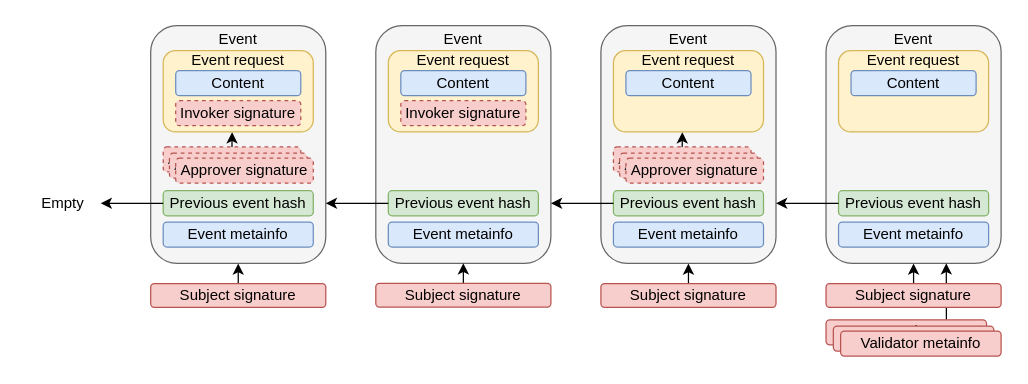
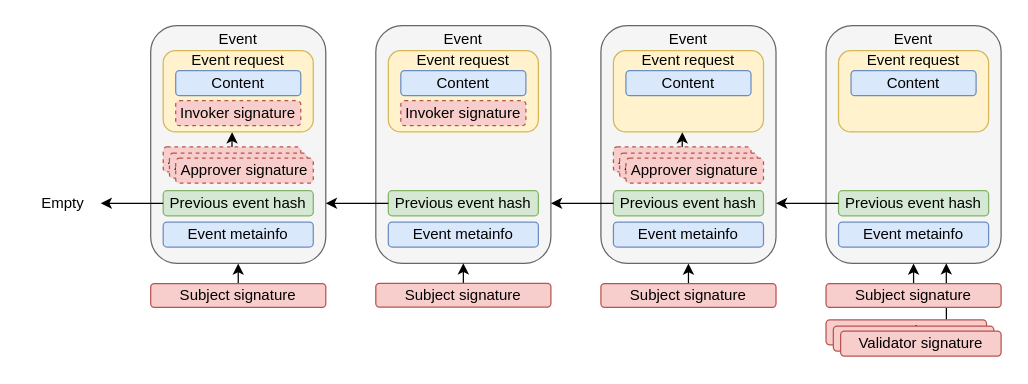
node "Validator metainfo": label "Validator metainfo" -> "Validator signature"
